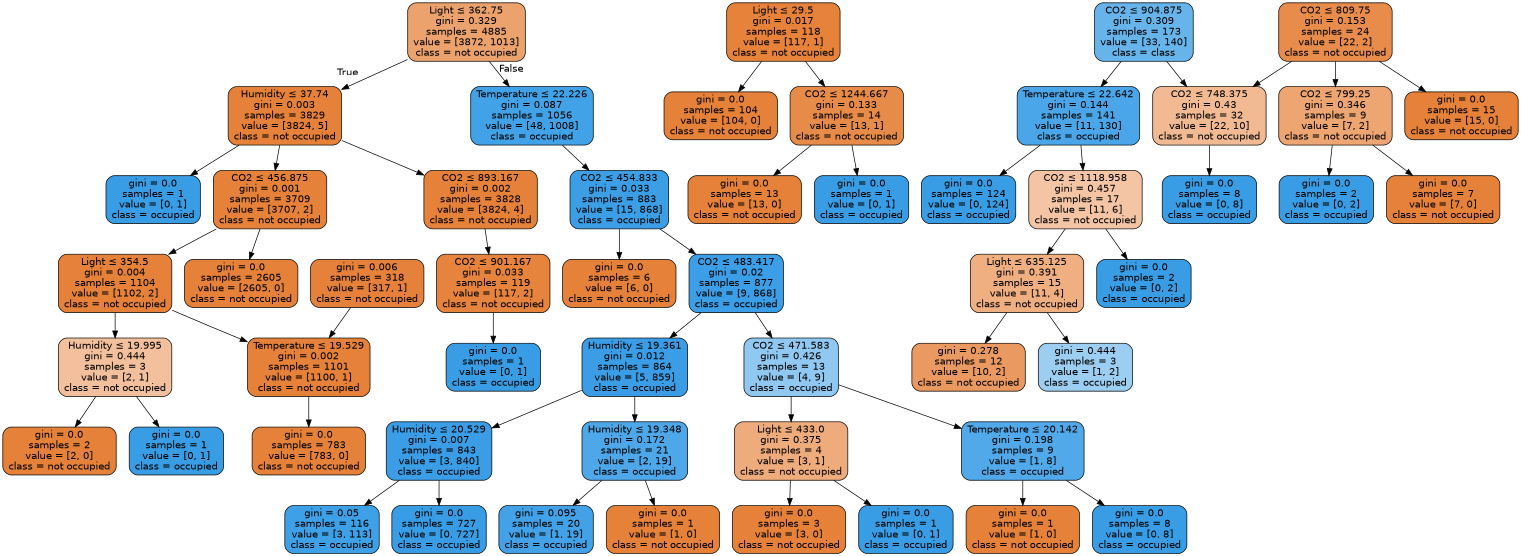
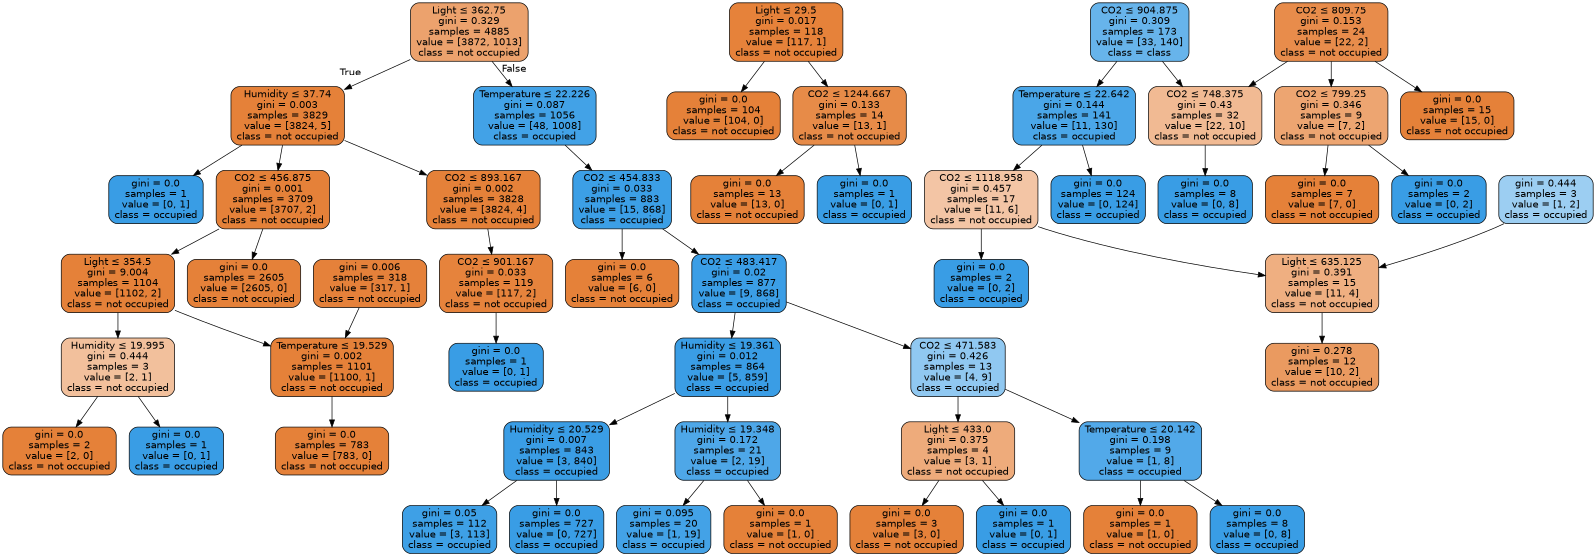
node "Light ≤ 354.5": text "gini = 0.004" -> "gini = 9.004"
edge "Light ≤ 635.125" -> "gini = 0.444": reversed
node "gini = 0.05": text "samples = 116" -> "samples = 112"
